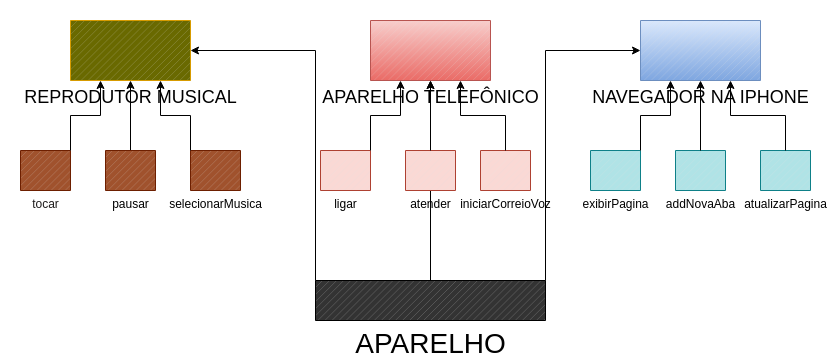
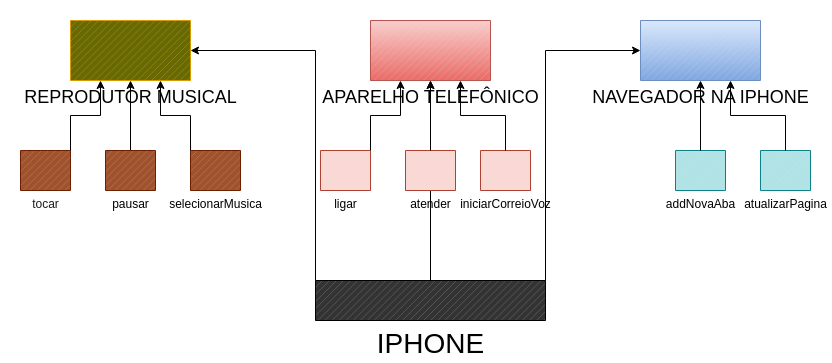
edge "exibirPagina" -> "NAVEGADOR NA IPHONE": removed
node "exibirPagina": removed
node "APARELHO": label "APARELHO" -> "IPHONE"
